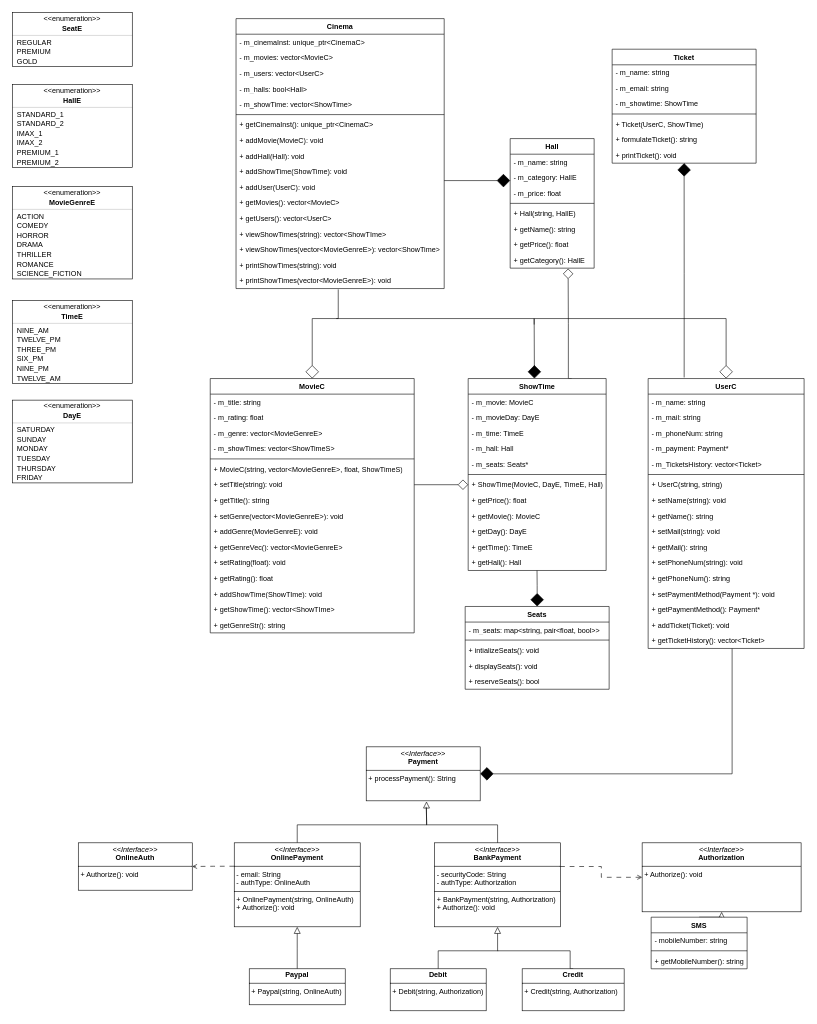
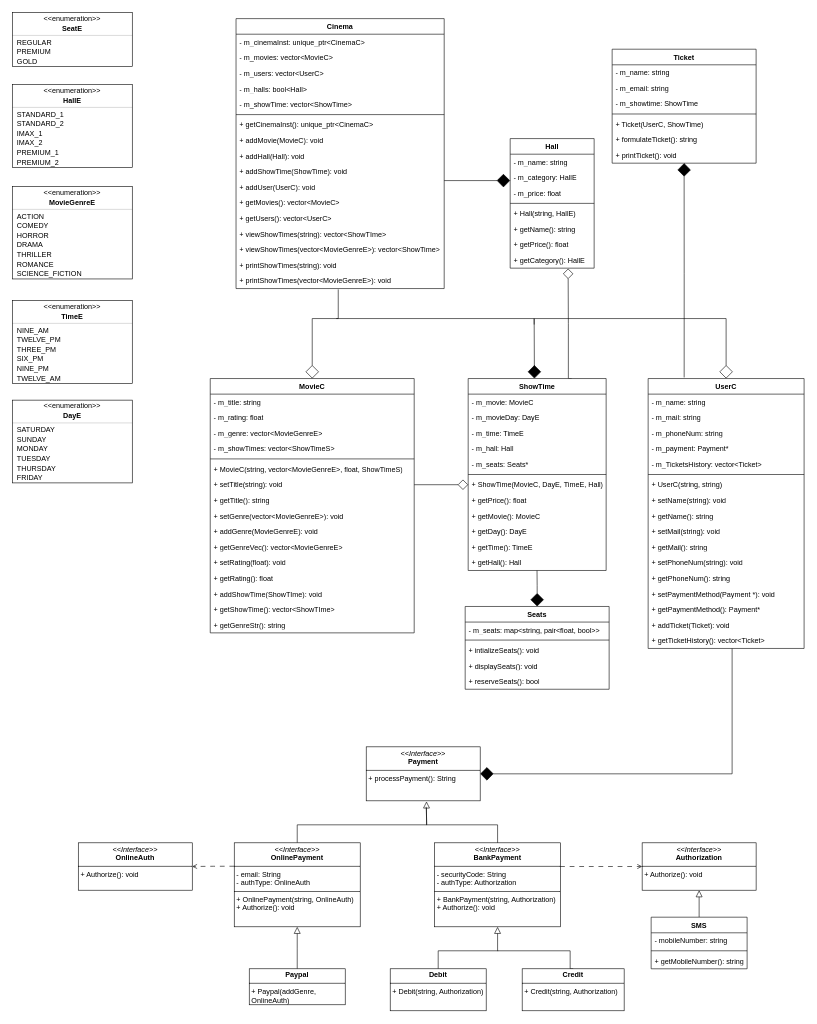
node "<<Interface>> Authorization + Authorize(): void": size 159x69 -> 114x47
node "Paypal + Paypal(string, OnlineAuth)": label "Paypal + Paypal(string, OnlineAuth)" -> "Paypal + Paypal(addGenre, OnlineAuth)"
